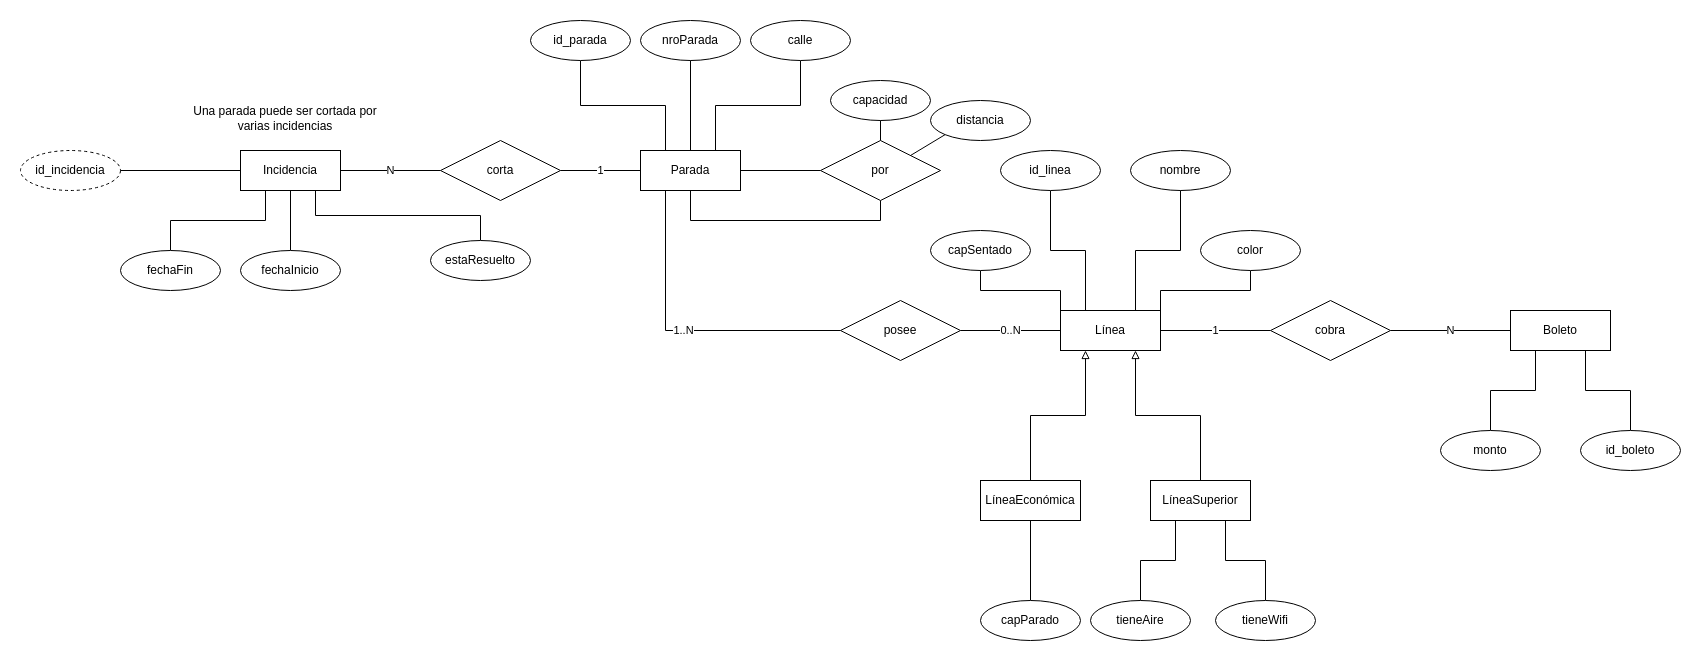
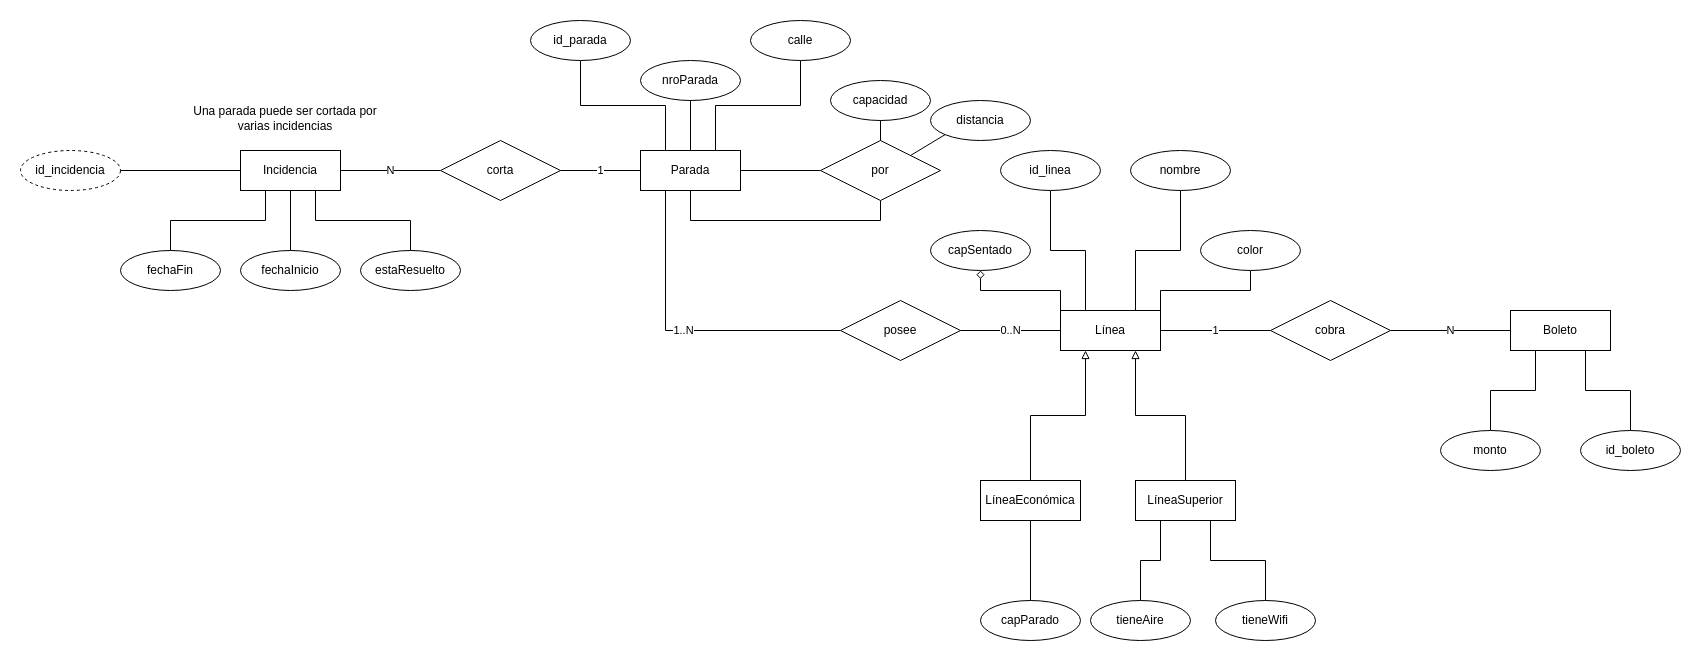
node "nroParada": moved (691, 41) -> (691, 81)
node "estaResuelto": moved (481, 261) -> (411, 271)
edge "capSentado" -- "Línea": arrowhead none -> diamond
node "LíneaSuperior": moved (1201, 501) -> (1186, 501)
